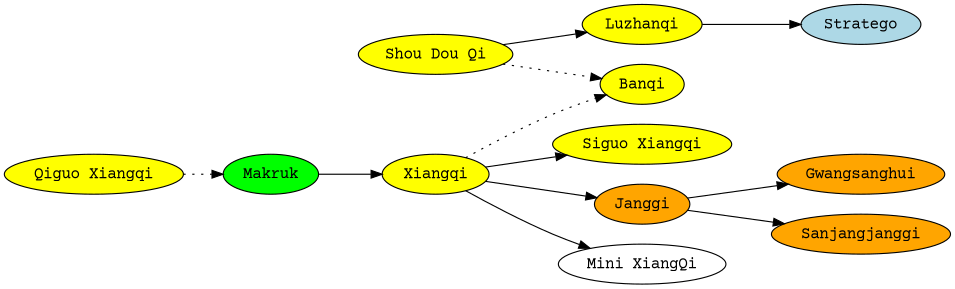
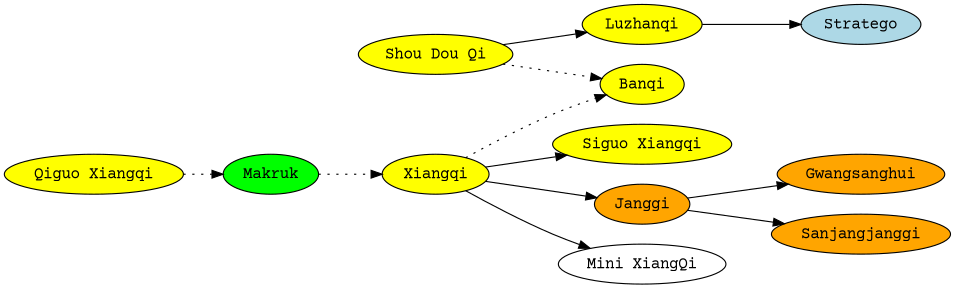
edge "Makruk" -> "Xiangqi": style solid -> dotted
